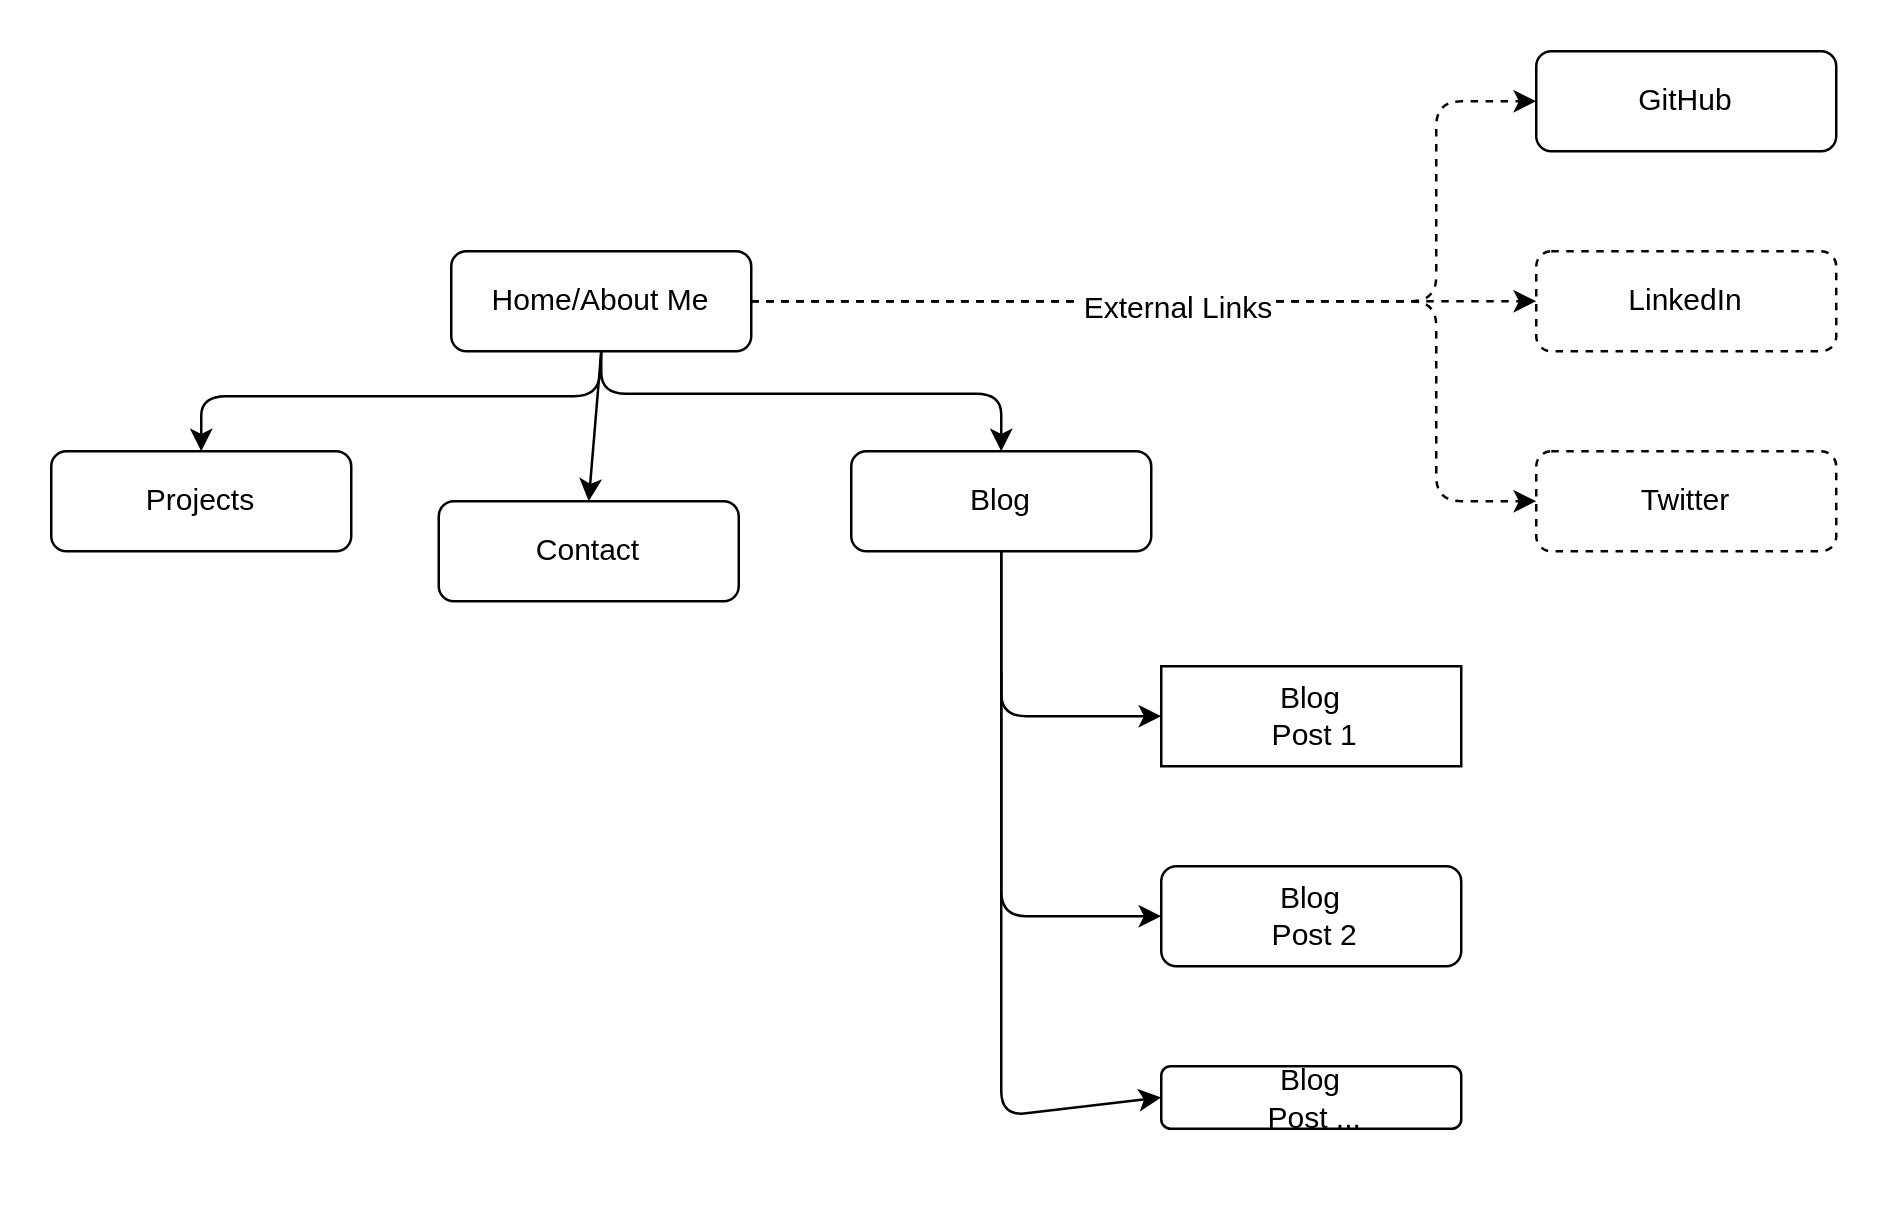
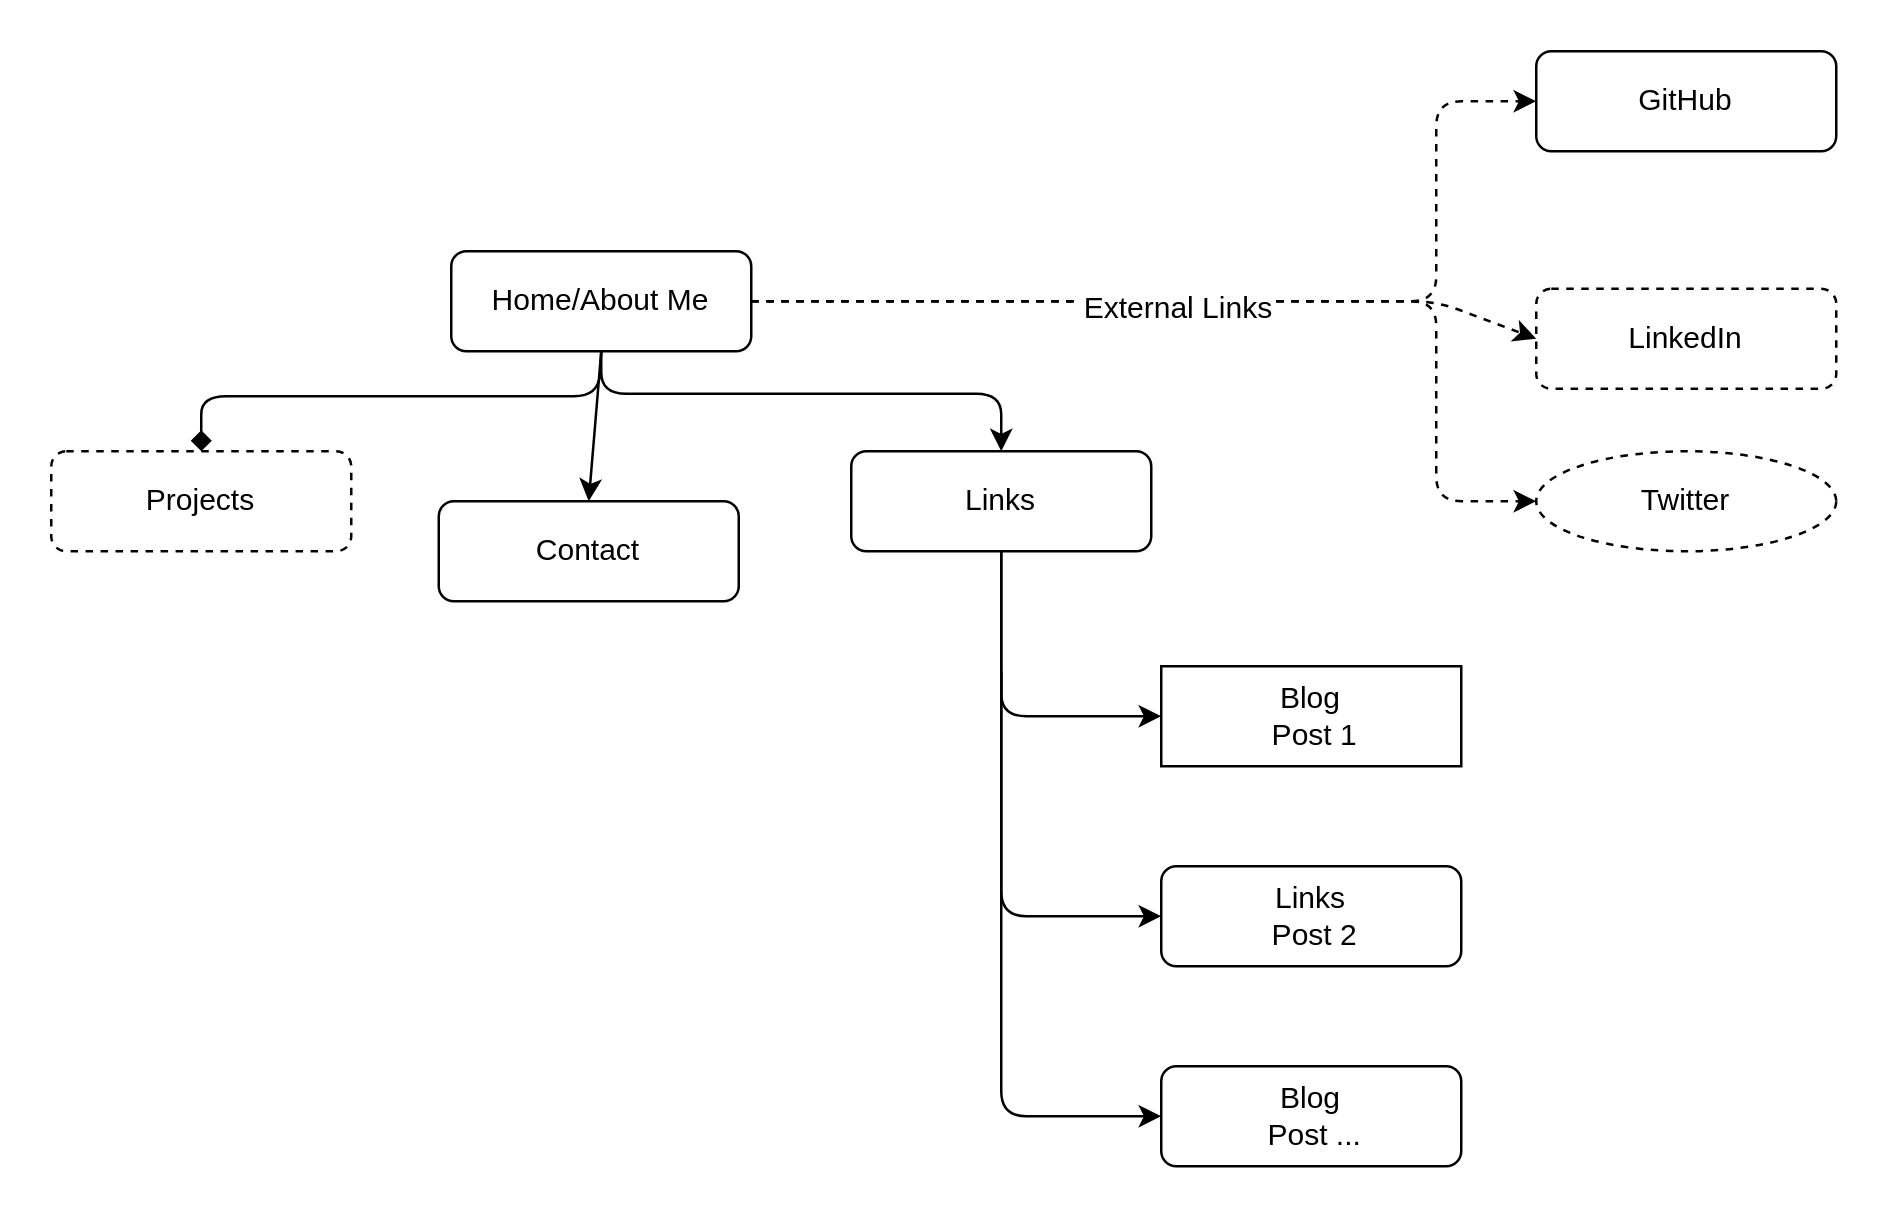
node "LinkedIn": moved (1686, 301) -> (1686, 339)
edge "Home/About Me" -> "Projects": arrowhead classic -> diamond
node "Projects": style solid -> dashed
node "Blog": label "Blog" -> "Links"
node "Twitter": shape rounded rectangle -> ellipse
node "Blog Post 2": label "Blog Post 2" -> "Links Post 2"
node "Blog Post ...": size 300x63 -> 300x100
